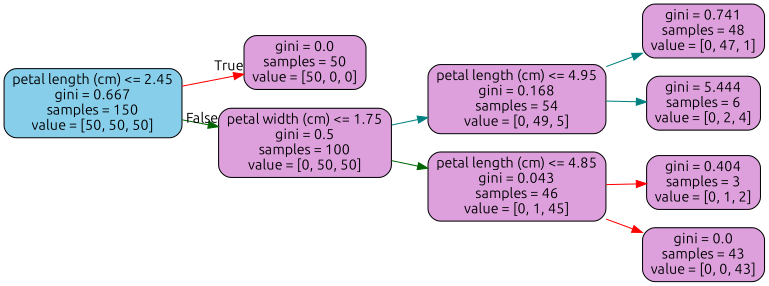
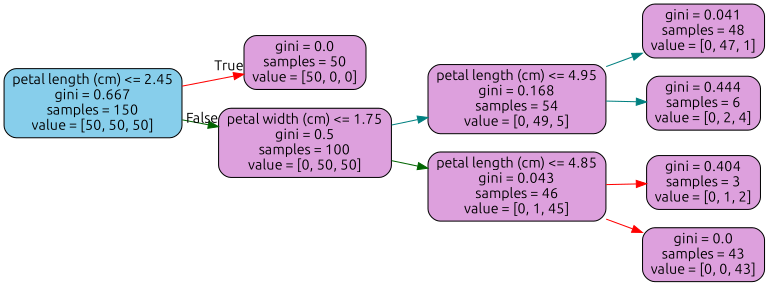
node "gini = 0.741 samples = 48 value = [0, 47, 1]": label "gini = 0.741 samples = 48 value = [0, 47, 1]" -> "gini = 0.041 samples = 48 value = [0, 47, 1]"
node "gini = 5.444 samples = 6 value = [0, 2, 4]": label "gini = 5.444 samples = 6 value = [0, 2, 4]" -> "gini = 0.444 samples = 6 value = [0, 2, 4]"
